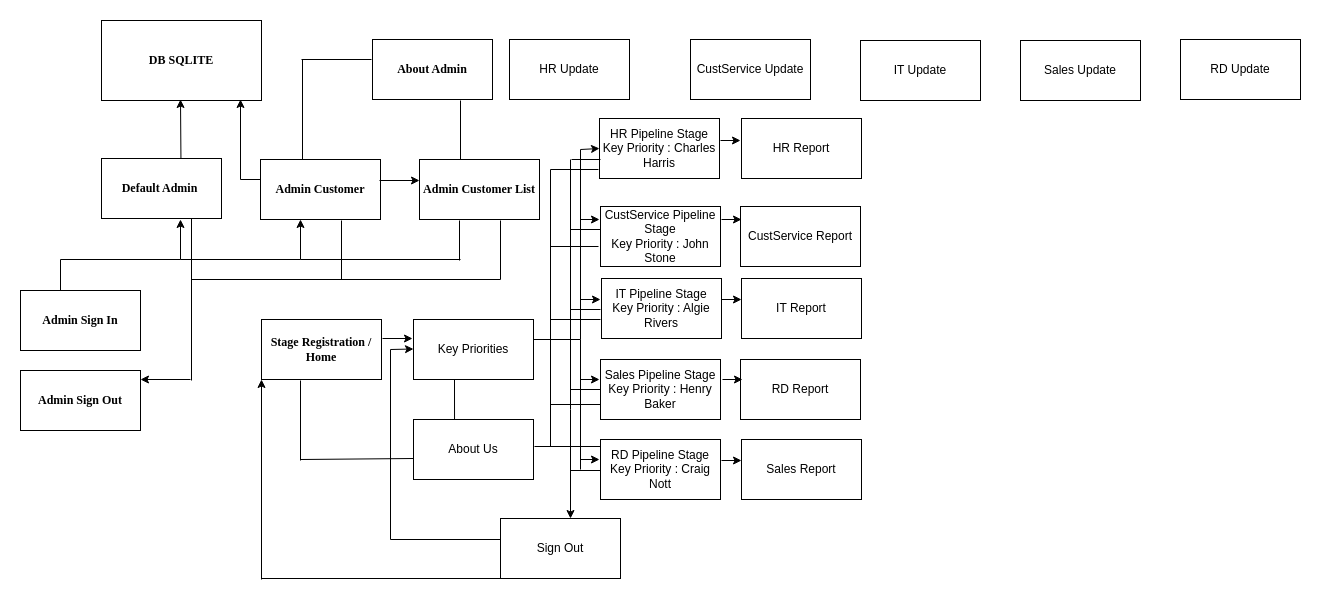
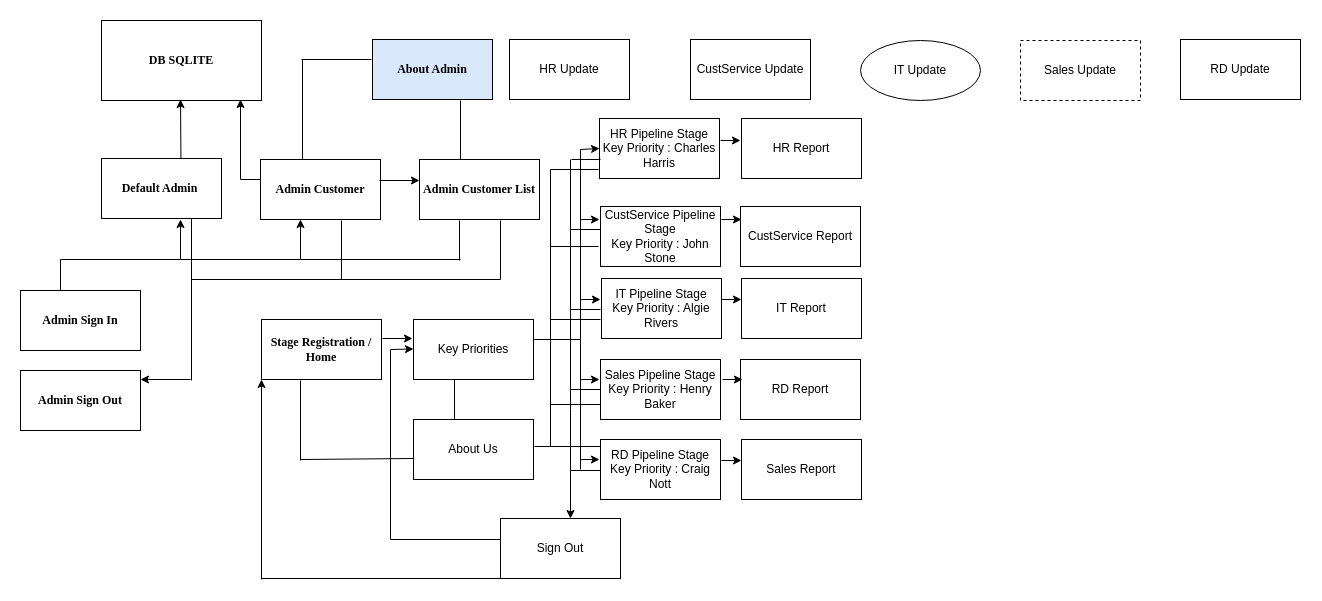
node "About Admin": fillcolor #ffffff -> #dae8fc
node "IT Update": shape rectangle -> ellipse
node "Sales Update": style solid -> dashed
